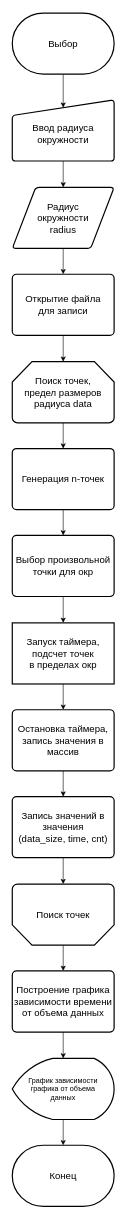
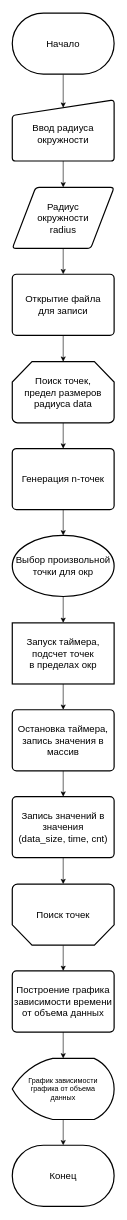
node "Выбор": label "Выбор" -> "Начало"
node "Выбор произвольной точки для окр": shape rounded rectangle -> ellipse
